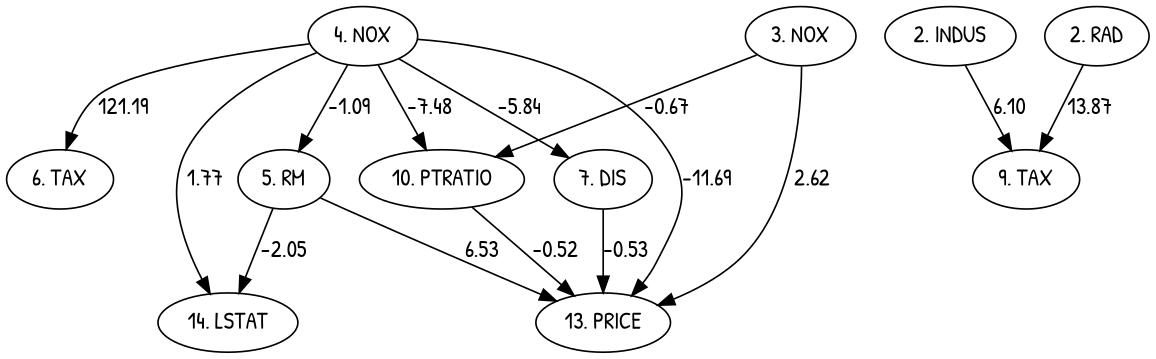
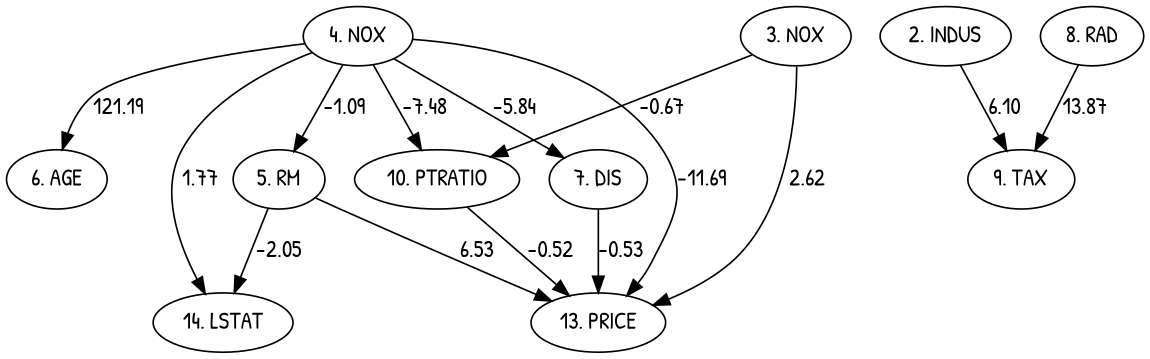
node "2. RAD": label "2. RAD" -> "8. RAD"
node "6. TAX": label "6. TAX" -> "6. AGE"
